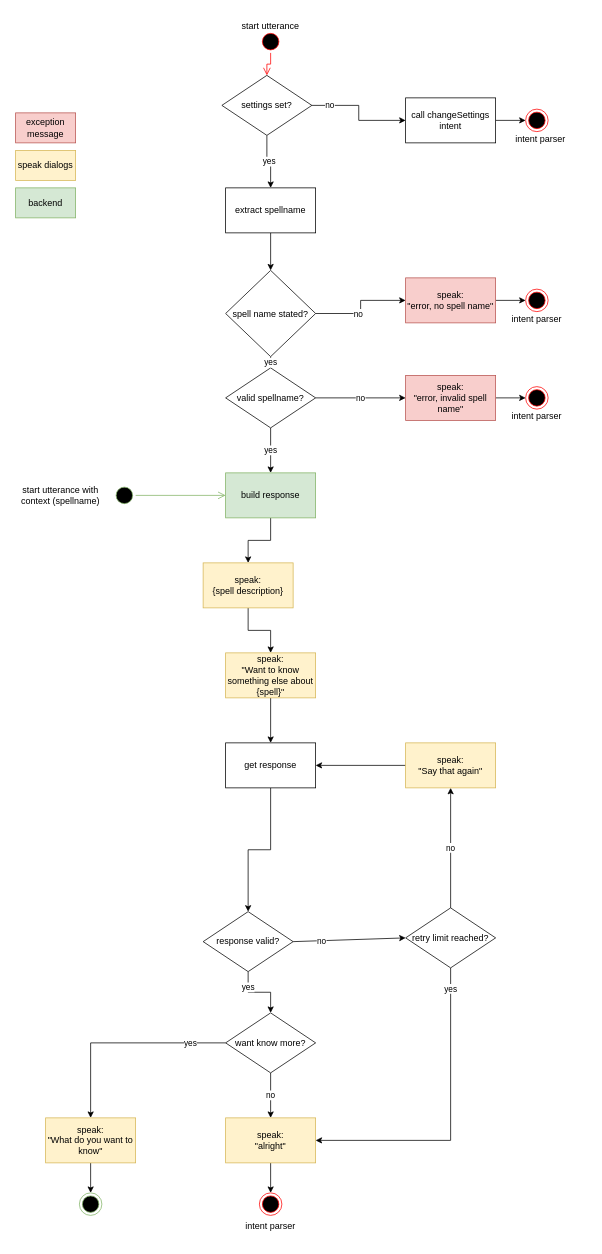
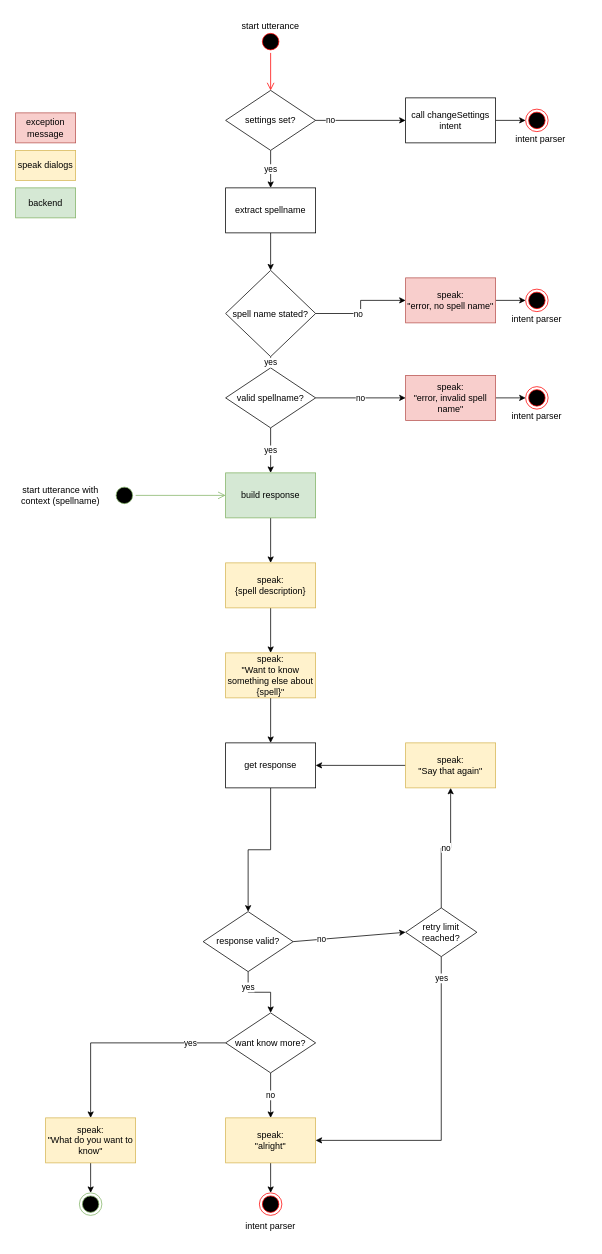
node "settings set?": moved (267, 105) -> (270, 120)
node "speak: {spell description}": moved (248, 585) -> (270, 585)
node "retry limit reached?": size 90x60 -> 71x49
